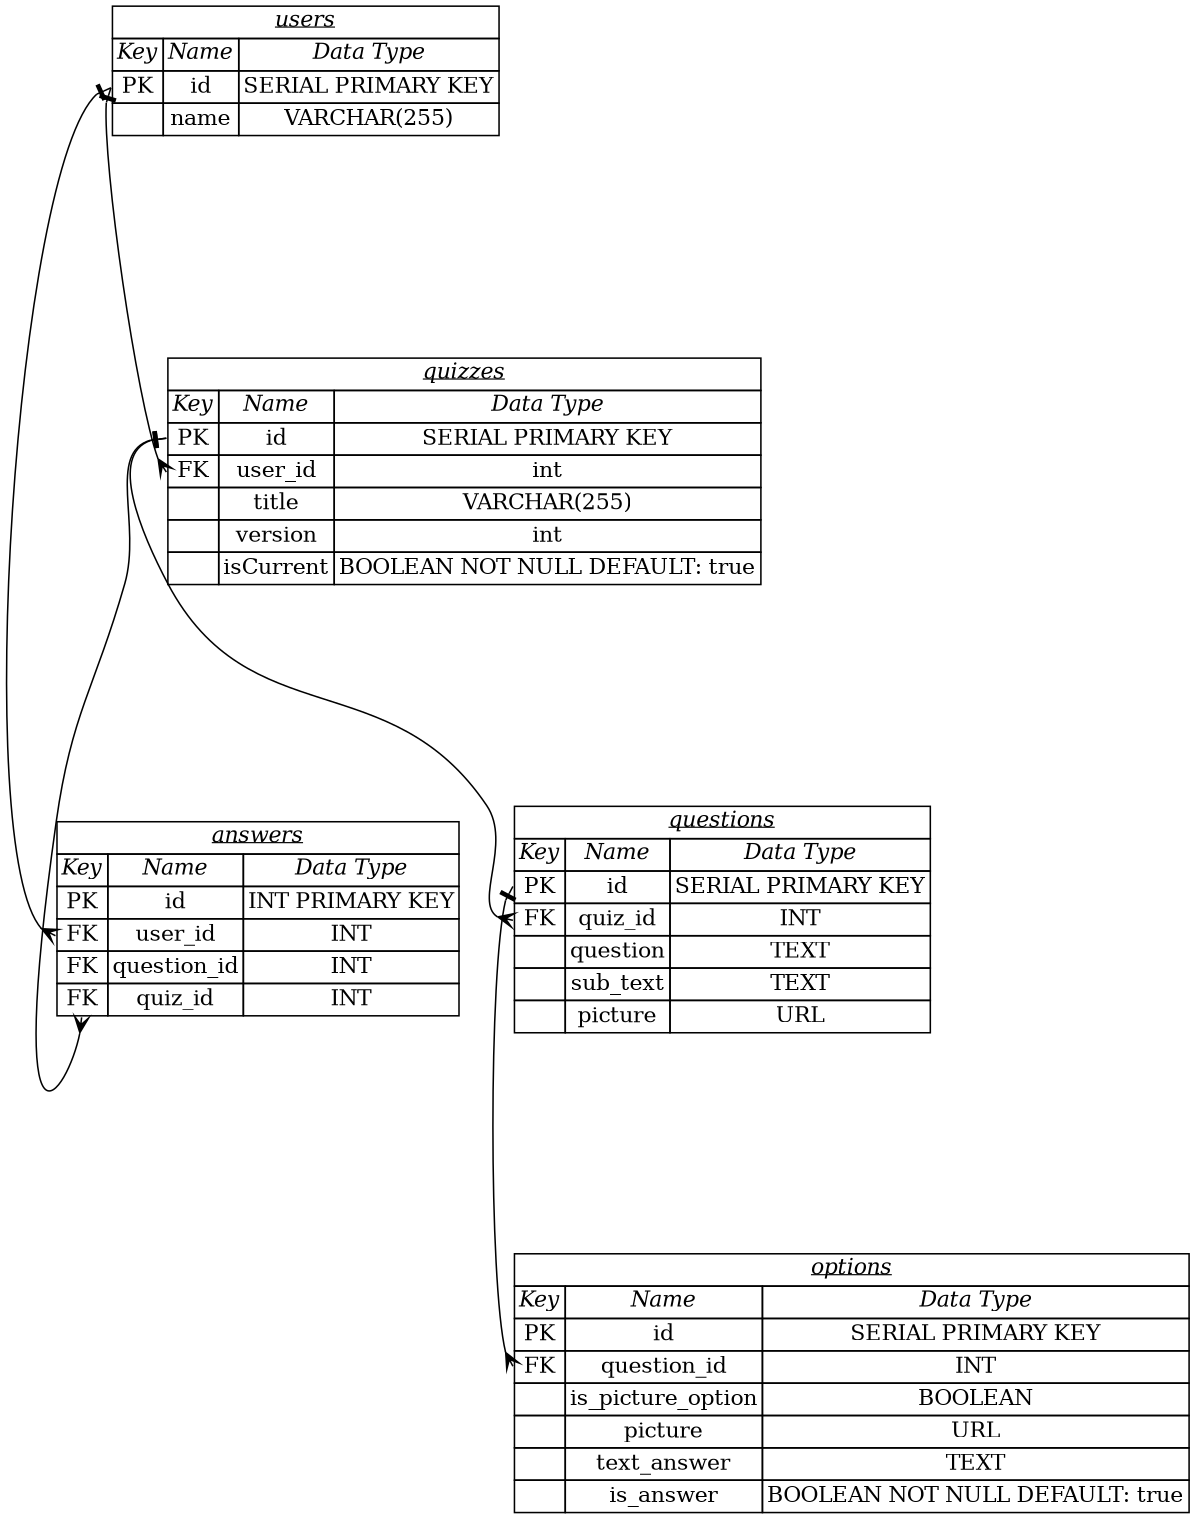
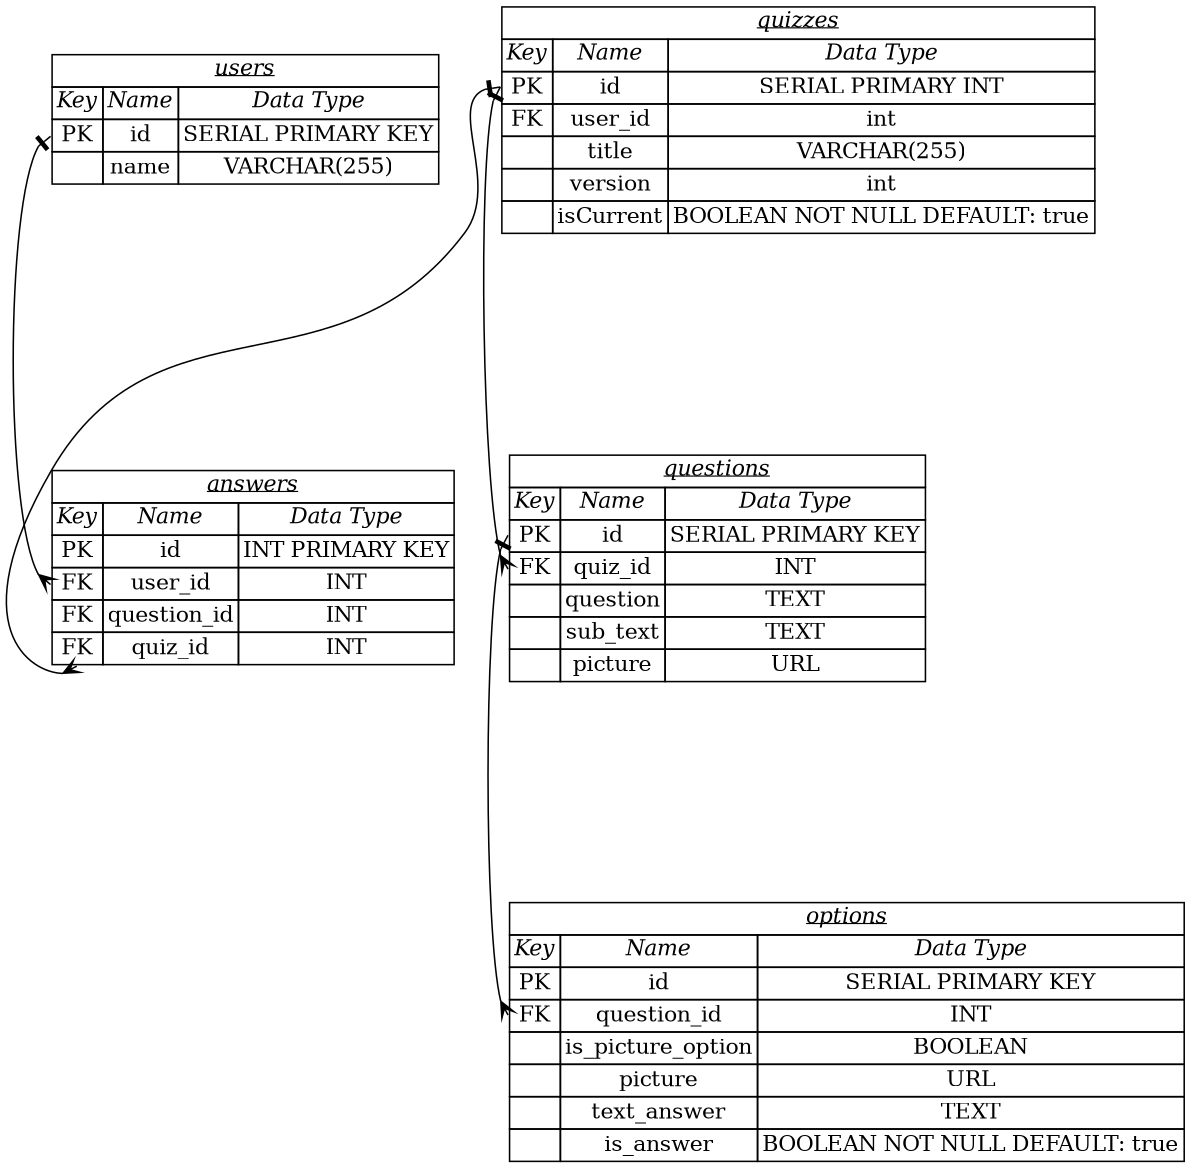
edge "users" -- "quizzes": removed
node "quizzes": text "SERIAL PRIMARY KEY" -> "SERIAL PRIMARY INT"
